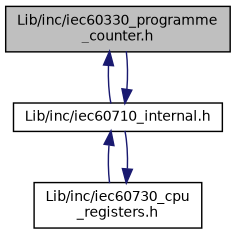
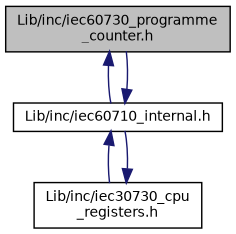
node "Lib/inc/iec60330_programme _counter.h": label "Lib/inc/iec60330_programme _counter.h" -> "Lib/inc/iec60730_programme _counter.h"
node "Lib/inc/iec60730_cpu _registers.h": label "Lib/inc/iec60730_cpu _registers.h" -> "Lib/inc/iec30730_cpu _registers.h"
